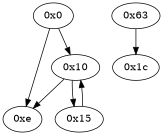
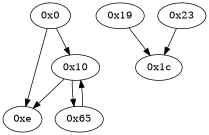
node "0x19": added
node "0x63": label "0x63" -> "0x23"
node "0x15": label "0x15" -> "0x65"
